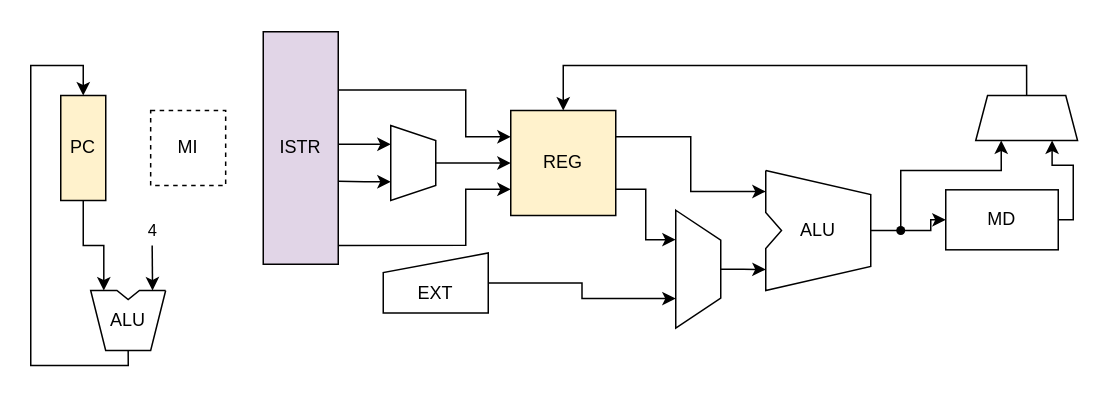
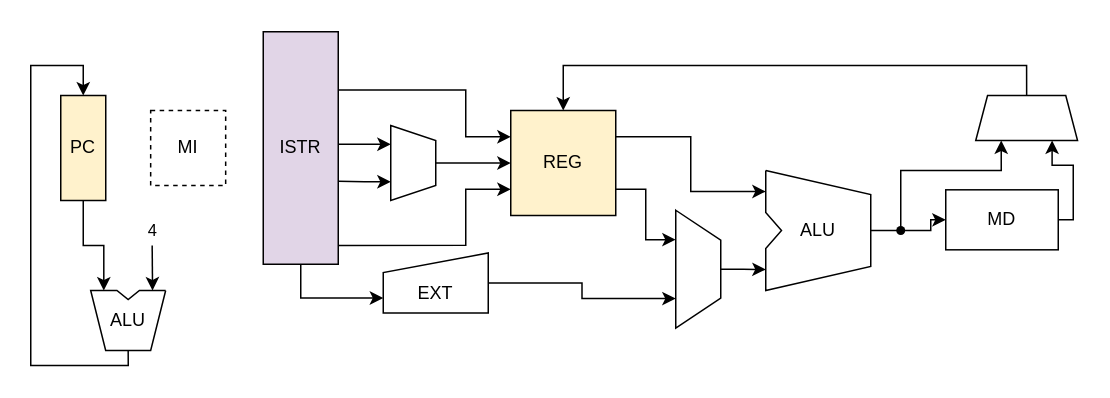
edge "ISTR" -> "EXT": added
